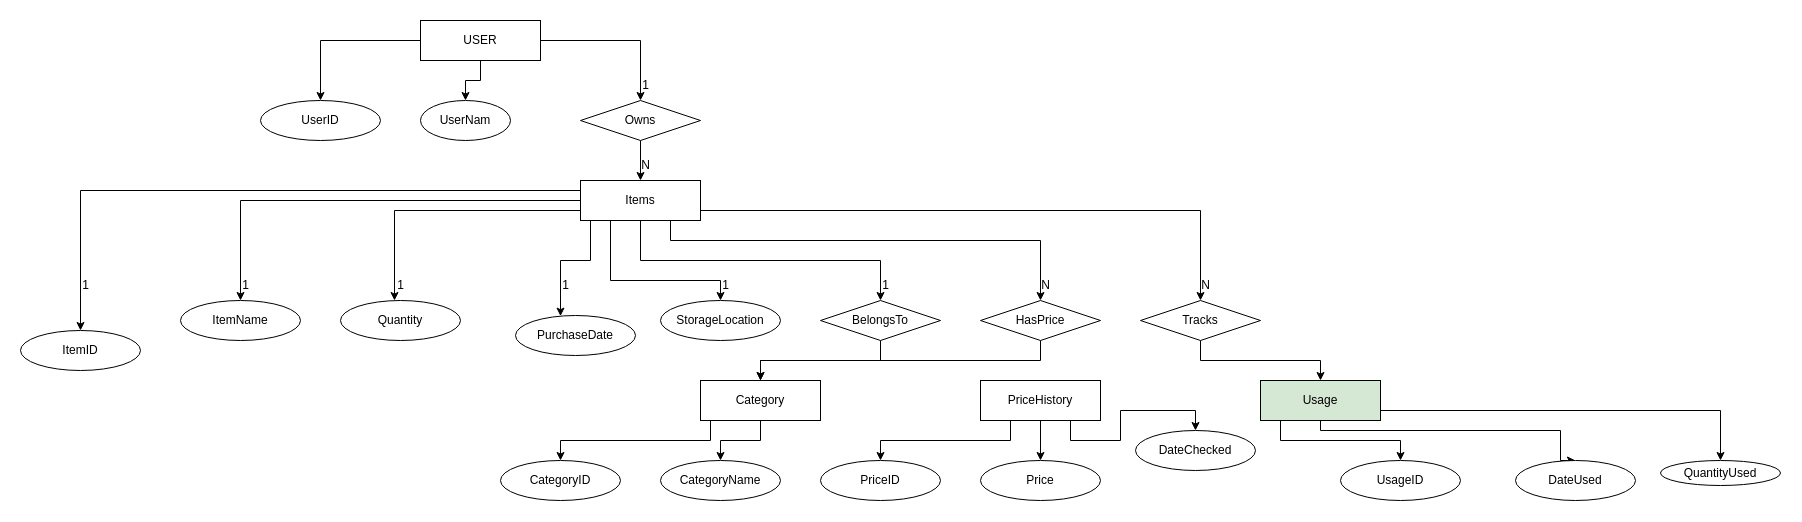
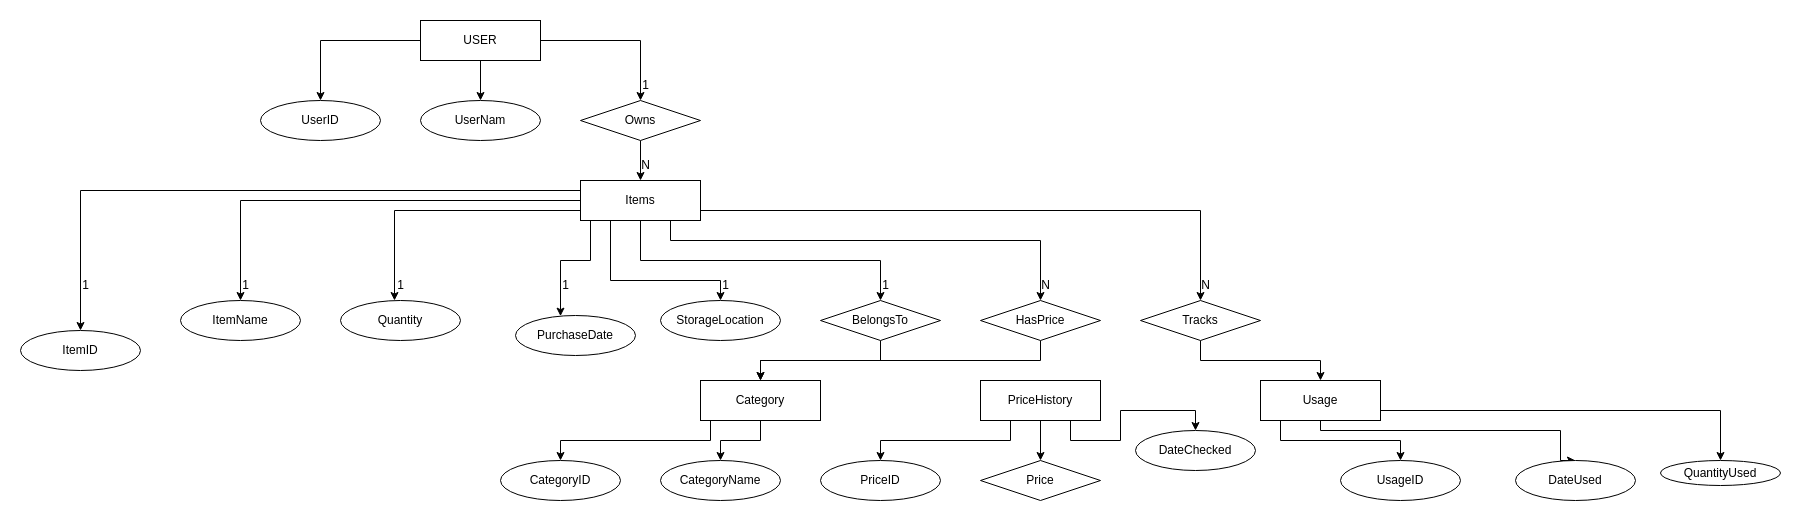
node "UserNam": size 90x40 -> 120x40
node "Usage": fillcolor #d5e8d4 -> #ffffff
node "Price": shape ellipse -> diamond
